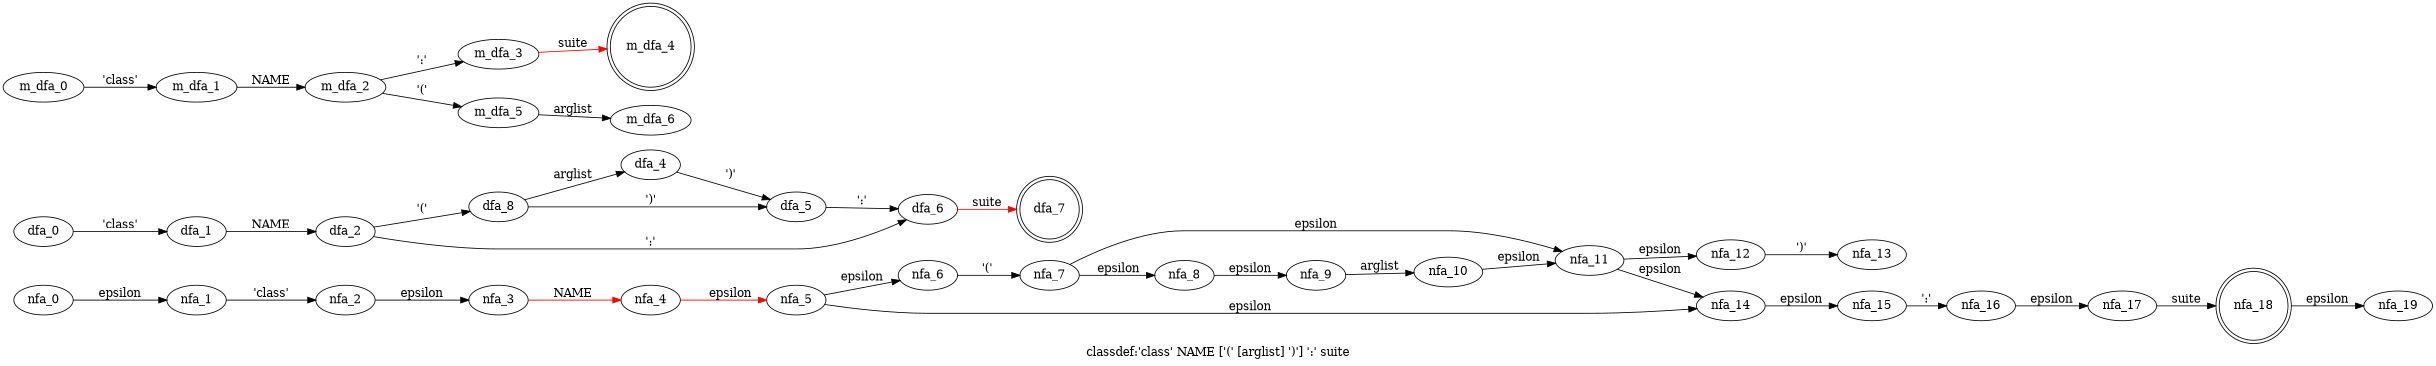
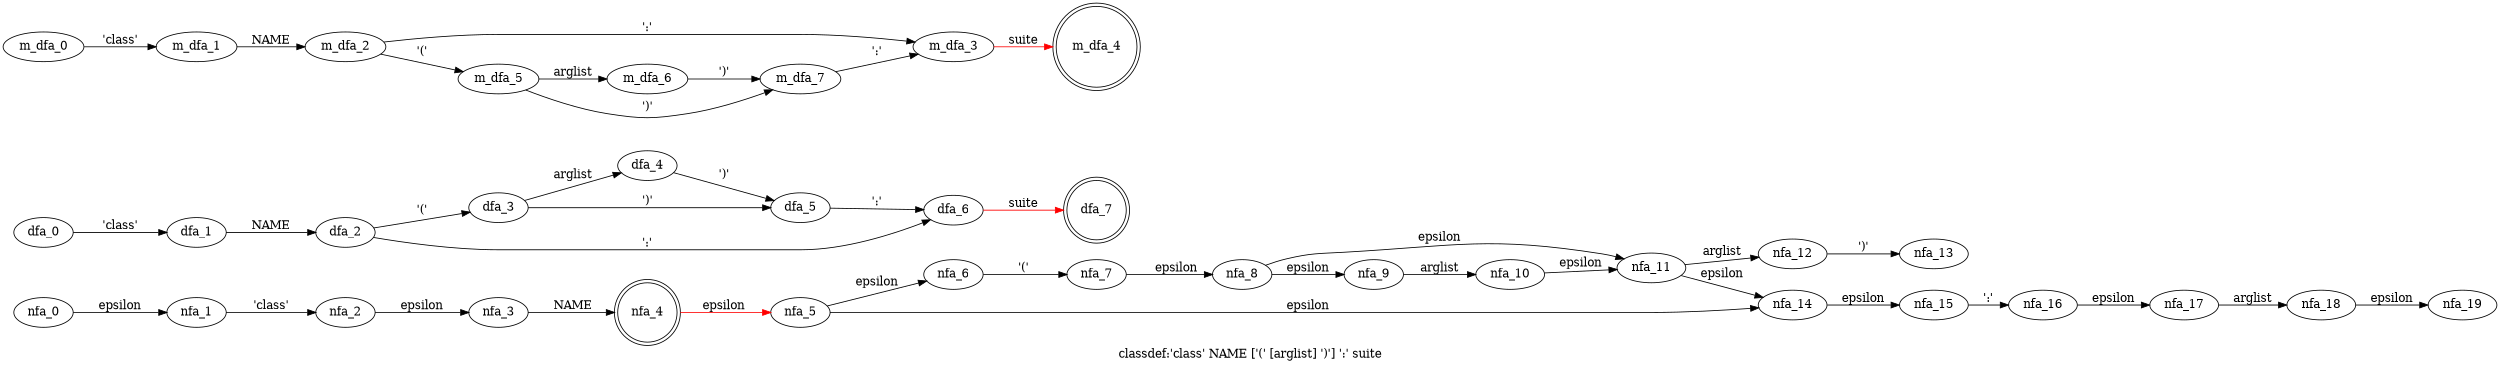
node "m_dfa_7": added
node "dfa_8": label "dfa_8" -> "dfa_3"
edge "nfa_7" -> "nfa_11": now "nfa_8" -> "nfa_11"
edge "nfa_11" -> "nfa_12": label "epsilon" -> "arglist"
edge "nfa_3" -> "nfa_4": color red -> black
node "nfa_4": shape ellipse -> doublecircle
edge "nfa_17" -> "nfa_18": label "suite" -> "arglist"
node "nfa_18": shape doublecircle -> ellipse
